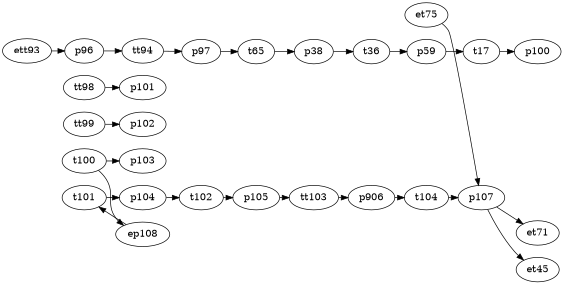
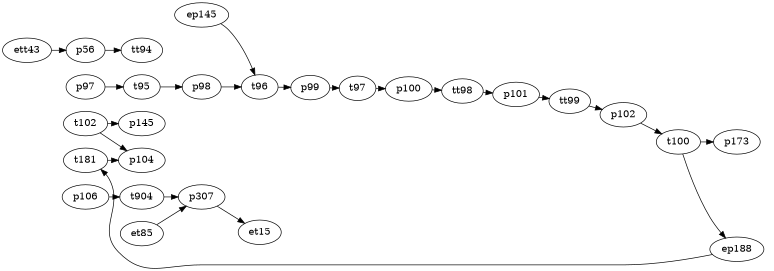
node "ep145": added
node "et75": label "et75" -> "et85"
node "ett93": label "ett93" -> "ett43"
node "p96": label "p96" -> "p56"
edge "tt94" -> "p97": removed
node "t65": label "t65" -> "t95"
node "p38": label "p38" -> "p98"
node "t36": label "t36" -> "t96"
node "p59": label "p59" -> "p99"
node "t17": label "t17" -> "t97"
edge "p100" -> "tt98": added
edge "p101" -> "tt99": added
edge "p102" -> "t100": added
node "p103": label "p103" -> "p173"
node "t101": label "t101" -> "t181"
edge "p104" -> "t102": reversed
node "p105": label "p105" -> "p145"
node "tt103": removed
node "p906": label "p906" -> "p106"
node "t104": label "t104" -> "t904"
node "p107": label "p107" -> "p307"
node "et71": removed
node "ep108": label "ep108" -> "ep188"
node "et45": label "et45" -> "et15"
